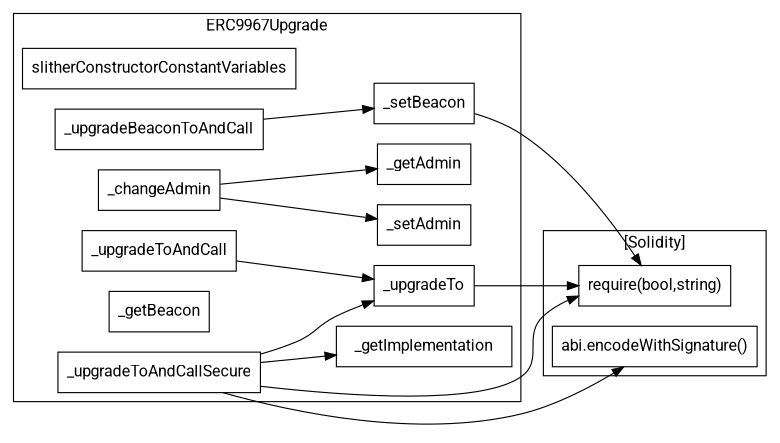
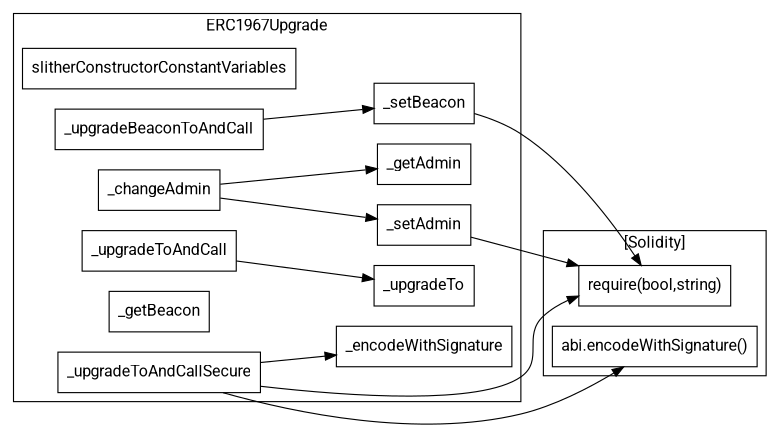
cluster "ERC9967Upgrade": label "ERC9967Upgrade" -> "ERC1967Upgrade"
edge "_upgradeTo" -> "require(bool,string)": now "_setAdmin" -> "require(bool,string)"
edge "_upgradeToAndCallSecure" -> "_upgradeTo": removed
node "_getImplementation": label "_getImplementation" -> "_encodeWithSignature"
